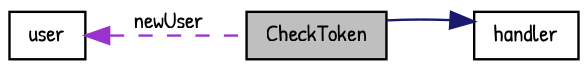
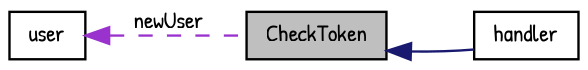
edge "CheckToken" -> "handler": reversed
